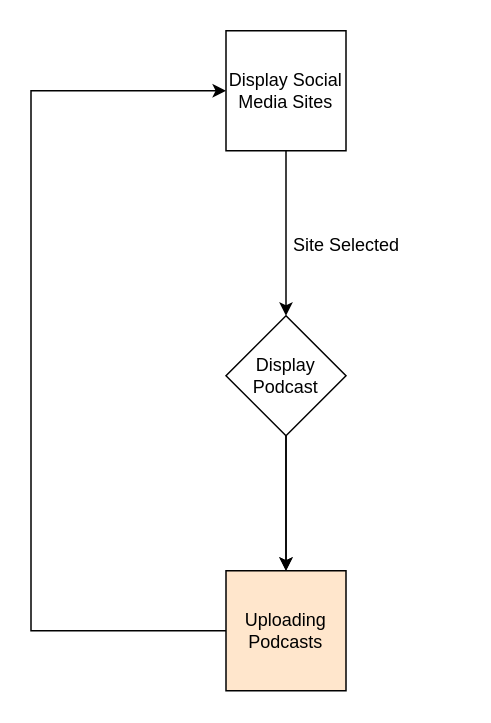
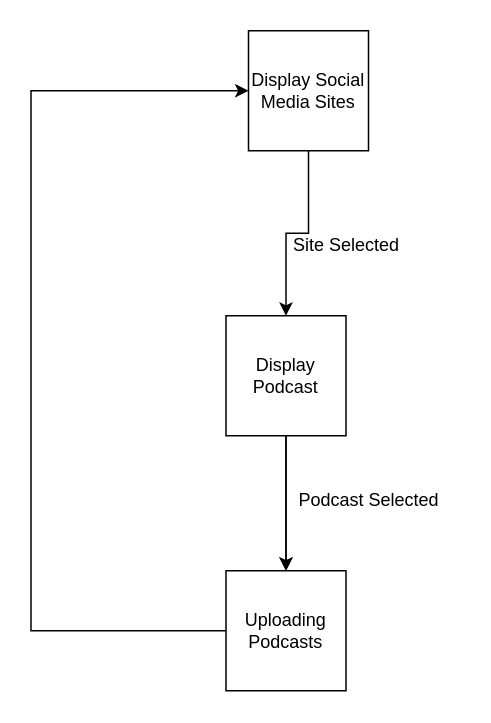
node "Display Social Media Sites": moved (286, 91) -> (308, 91)
node "Display Podcast": shape diamond -> rectangle
node "Podcast Selected": added
node "Uploading Podcasts": fillcolor #ffe6cc -> #ffffff
